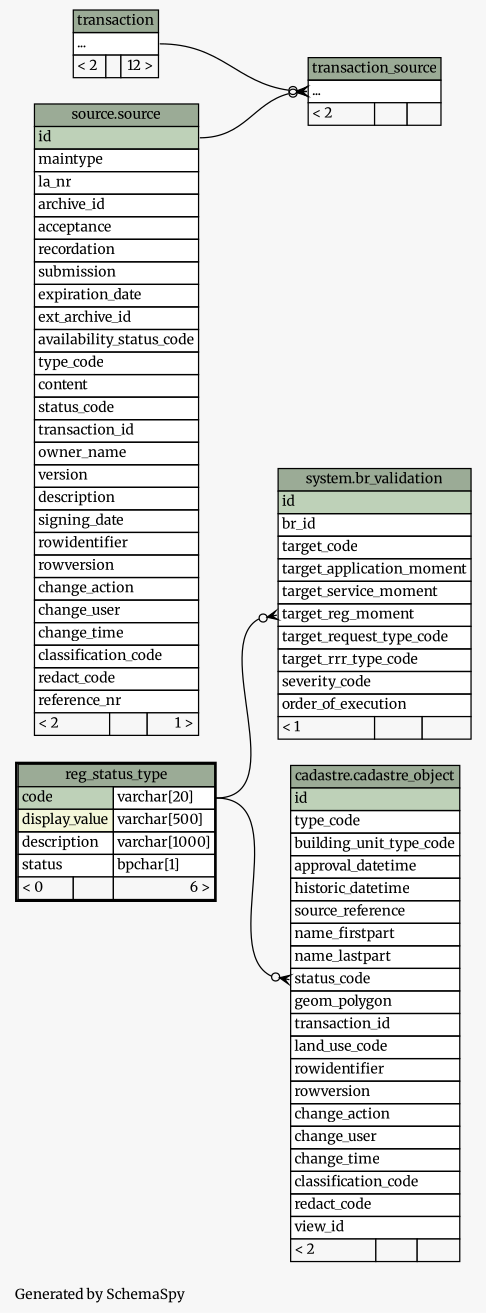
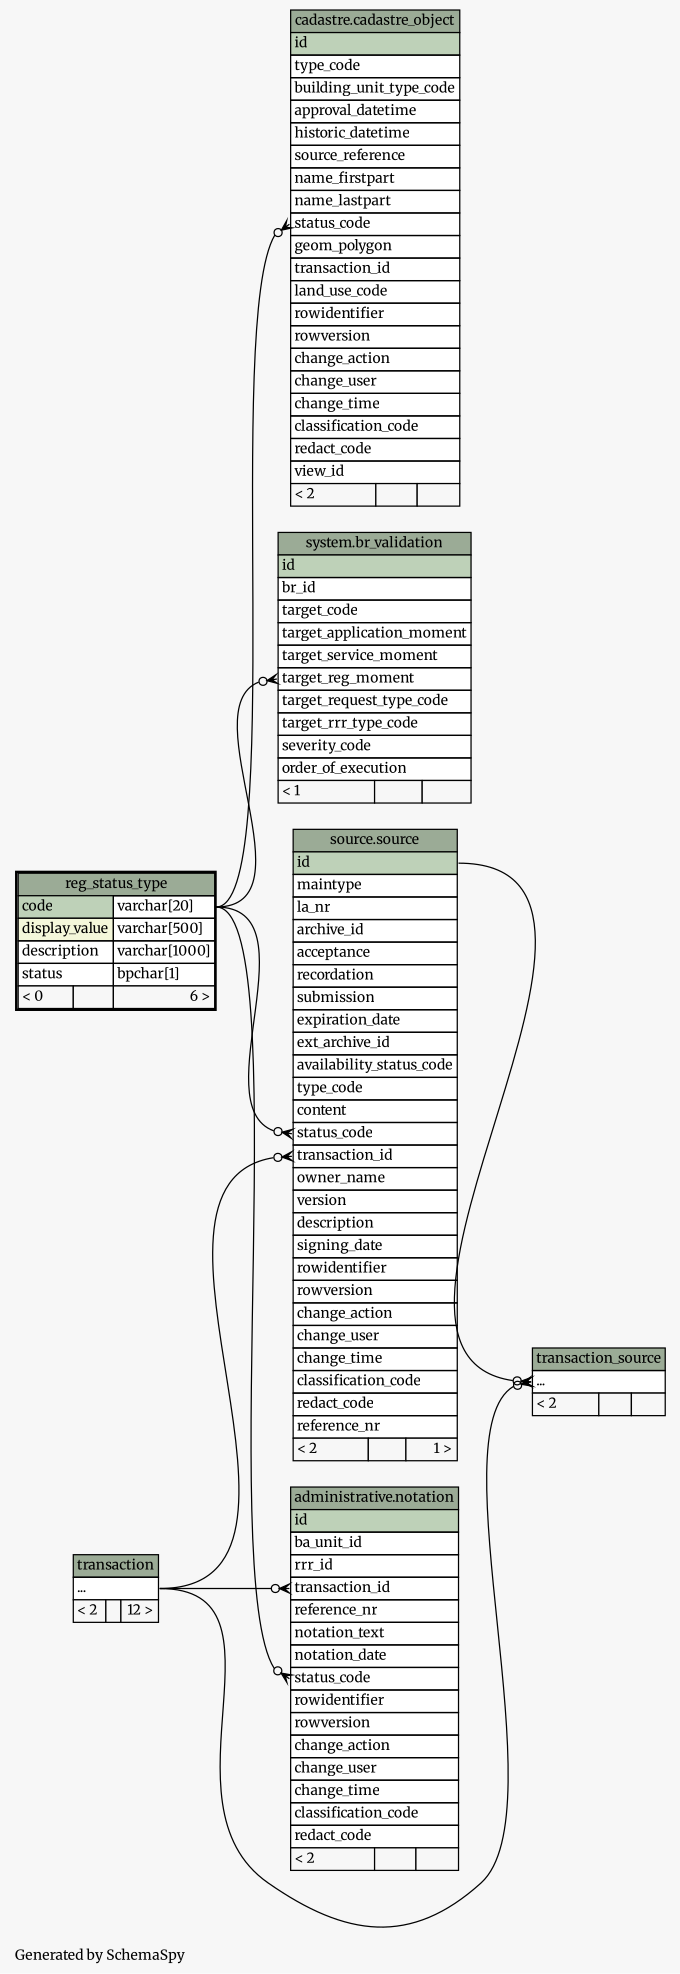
edge "reg_status_type" -> "source.source": added
edge "transaction" -> "source.source": added
node "administrative.notation": added
